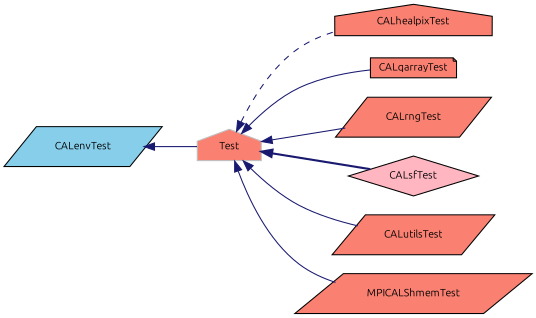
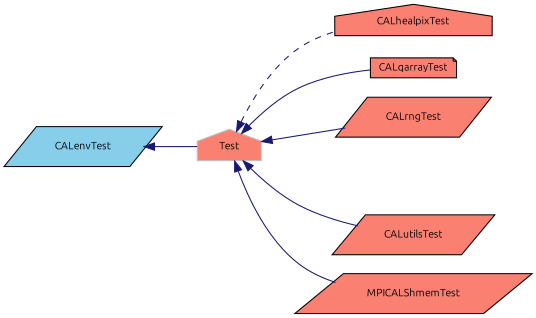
node "CALsfTest": removed
